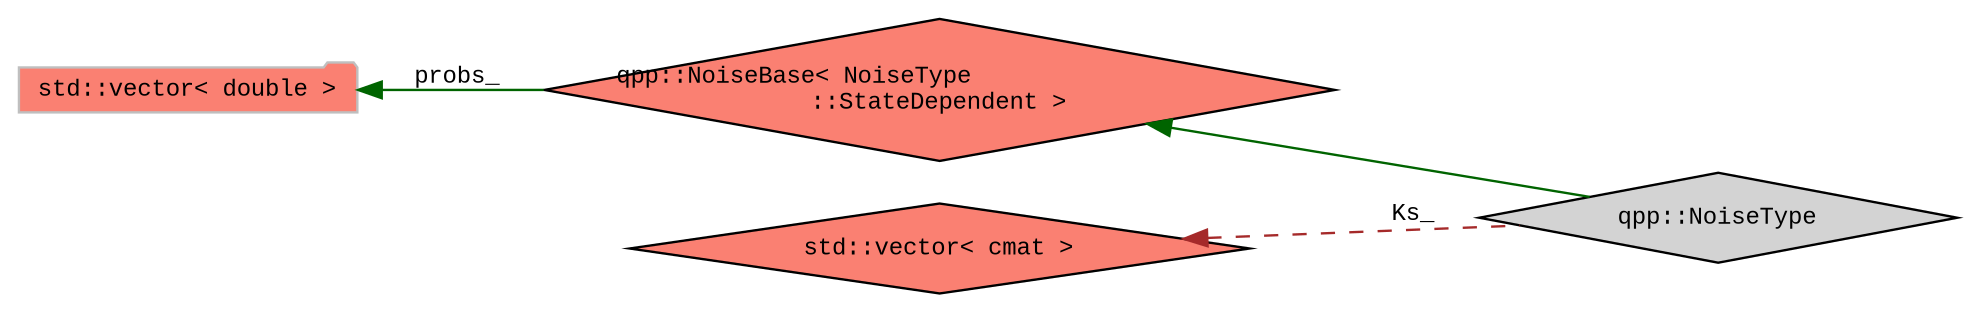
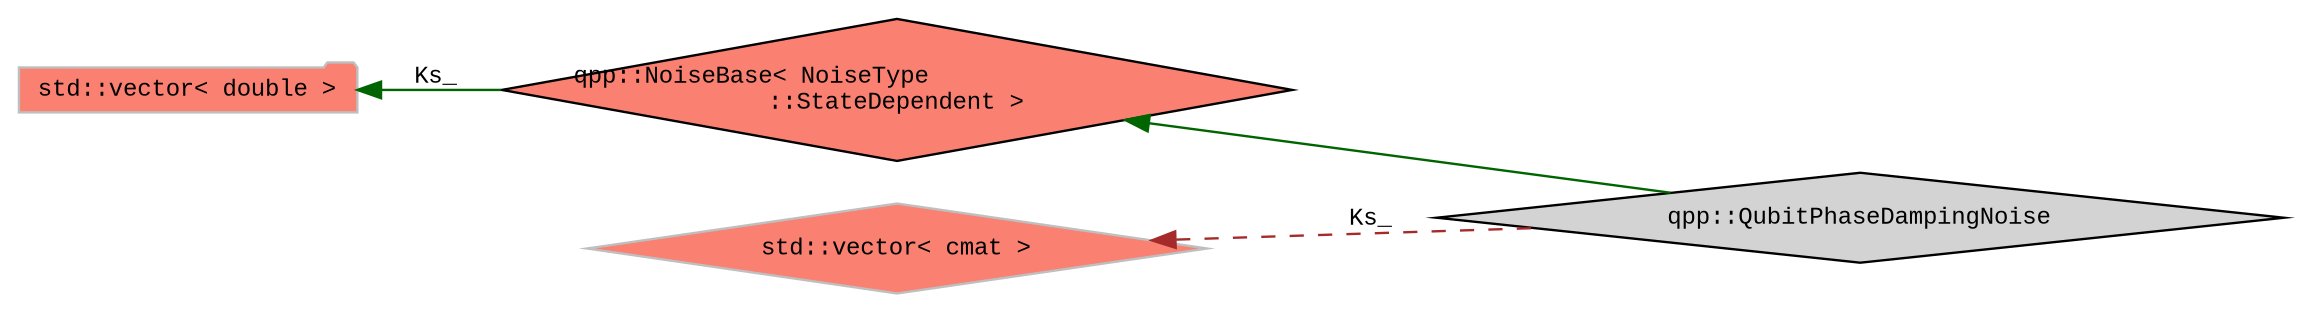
edge "qpp::NoiseBase< NoiseType ::StateDependent >" -> "std::vector< double >": label " probs_" -> " Ks_"
node "qpp::NoiseType": label "qpp::NoiseType" -> "qpp::QubitPhaseDampingNoise"
node "std::vector< cmat >": color black -> grey75
